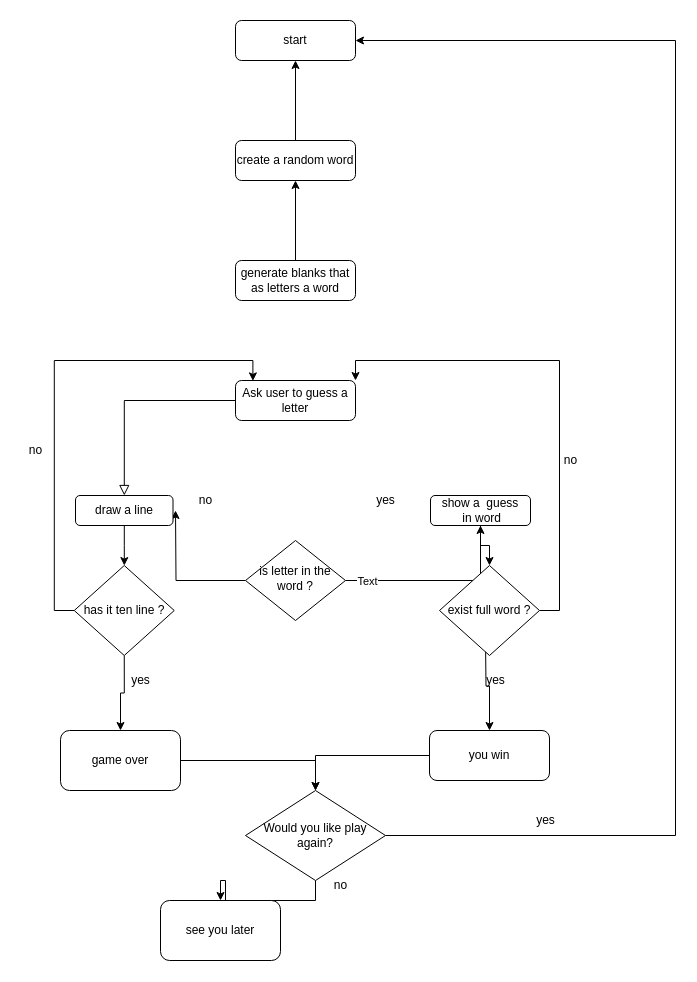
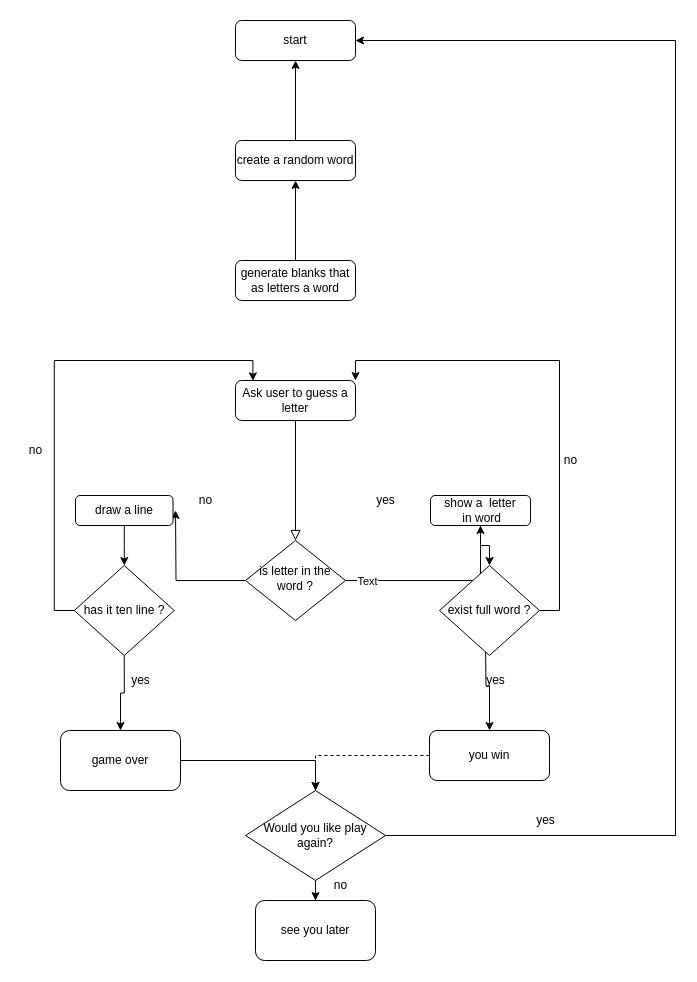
edge "Ask user to guess a letter" -> "draw a line": now "Ask user to guess a letter" -> "is letter in the word ?"
node "show a guess in word": label "show a guess in word" -> "show a letter in word"
edge "you win" -> "Would you like play again?": style solid -> dashed
node "see you later": moved (221, 931) -> (316, 931)
